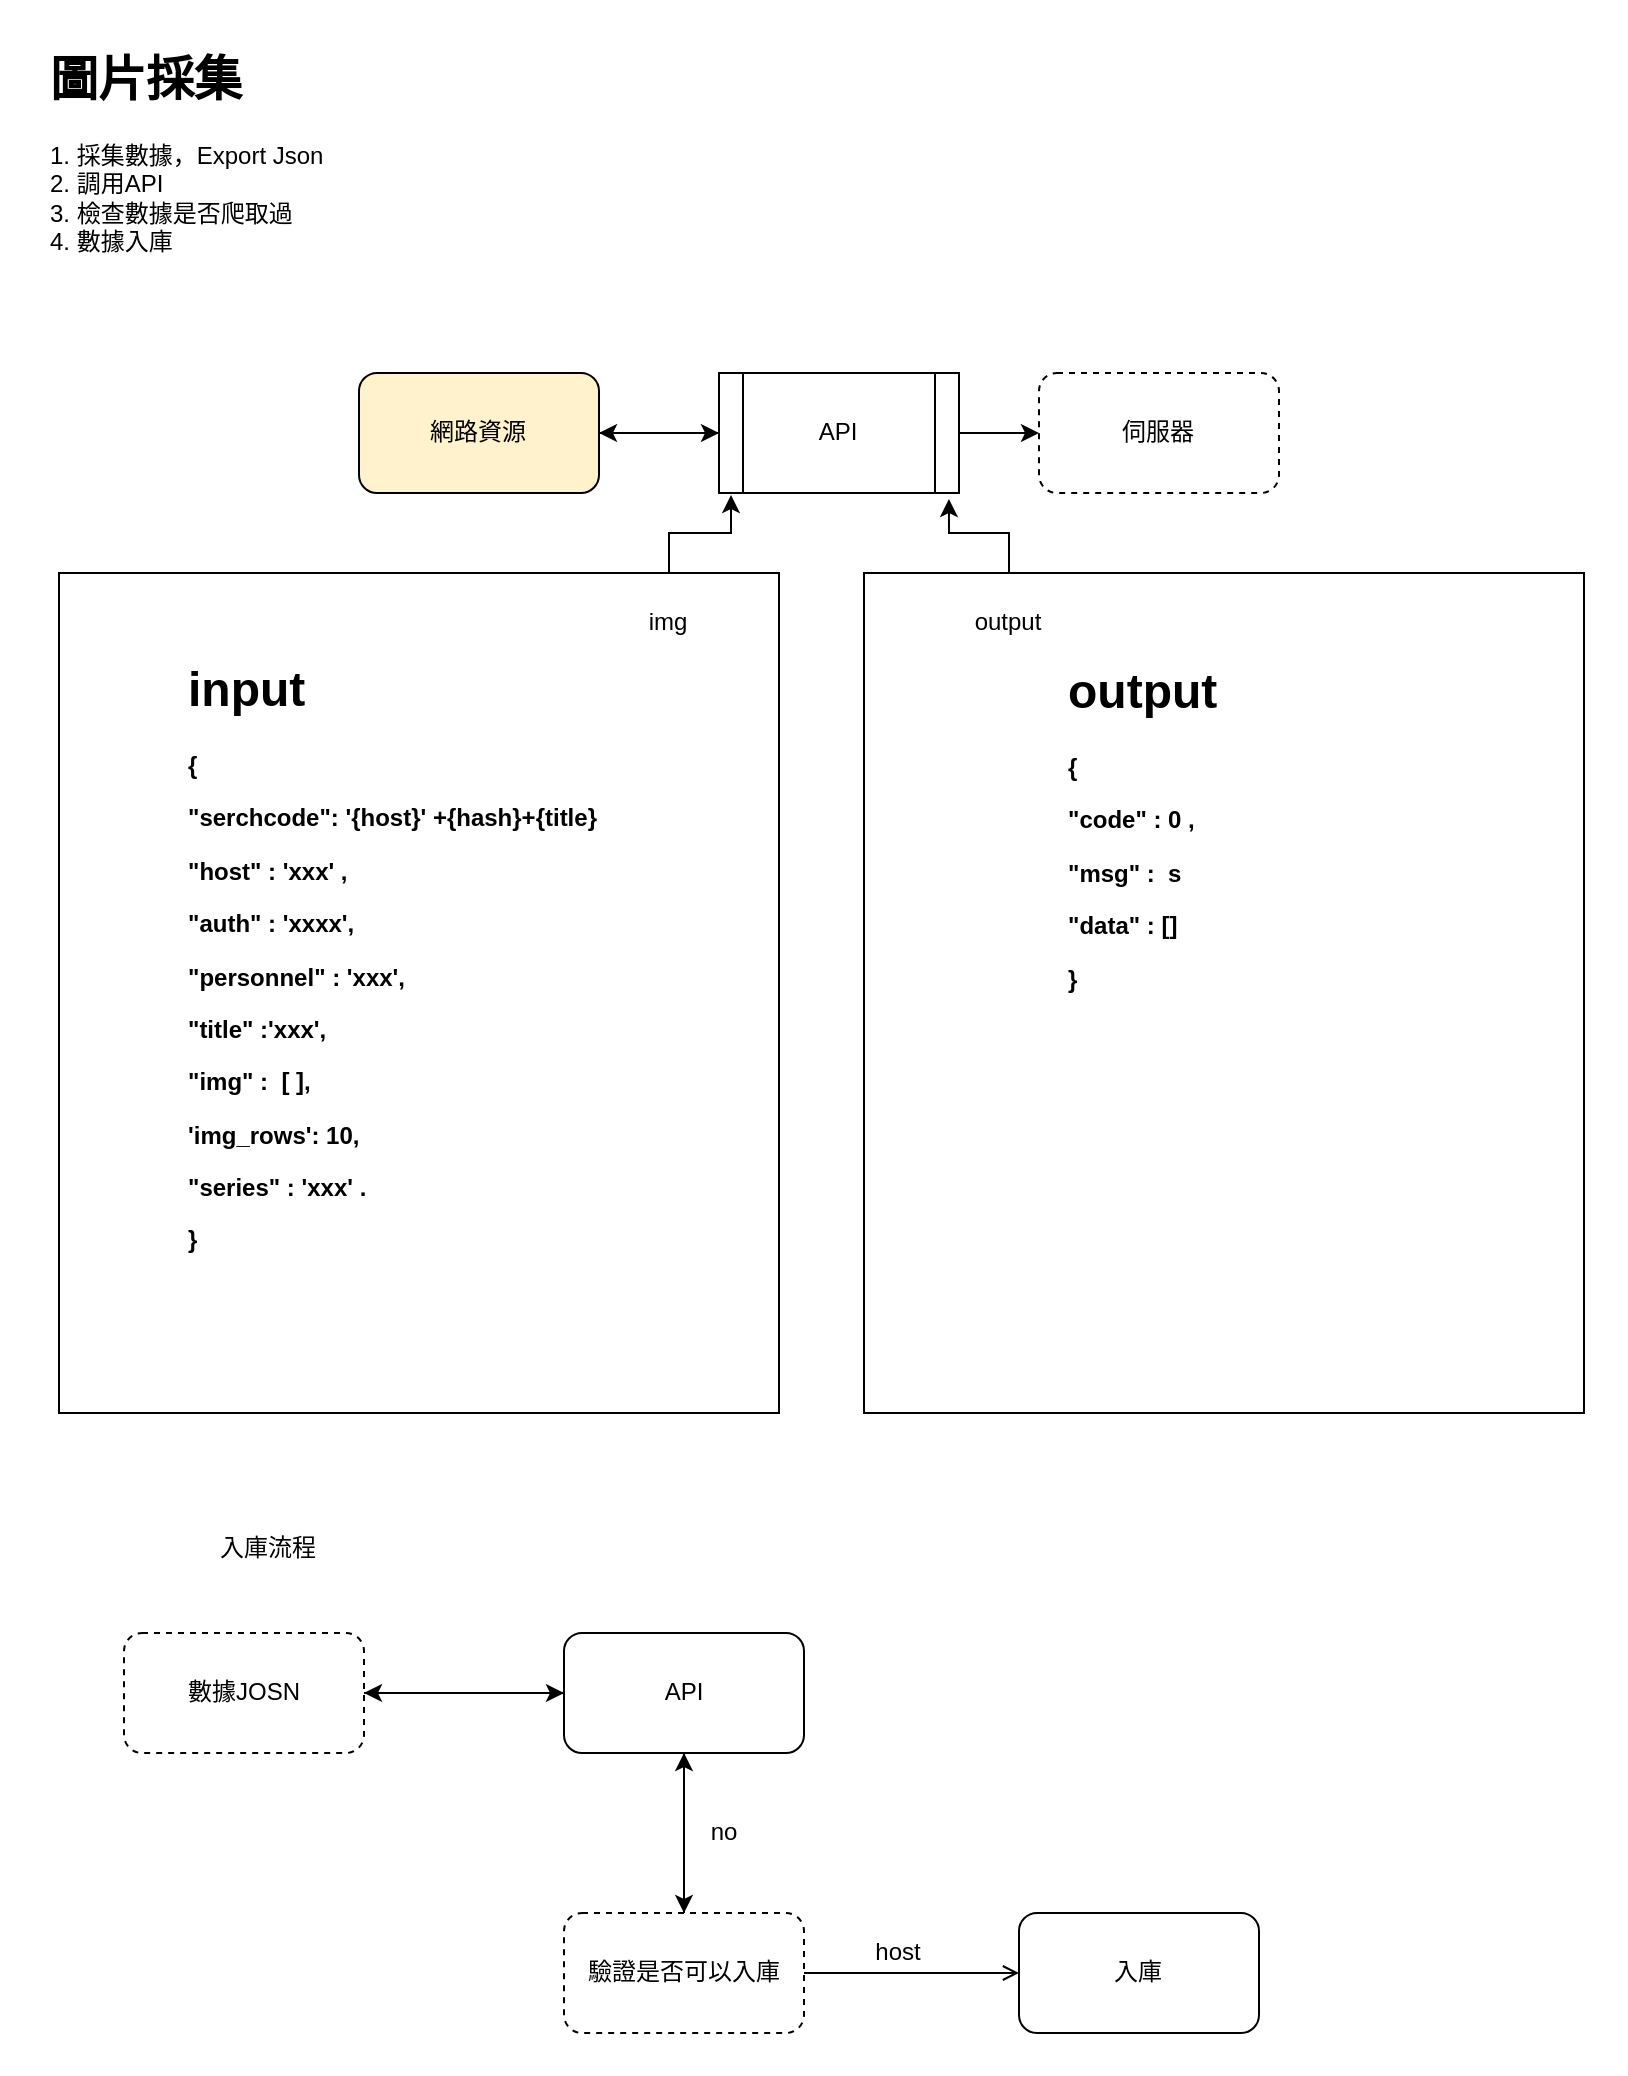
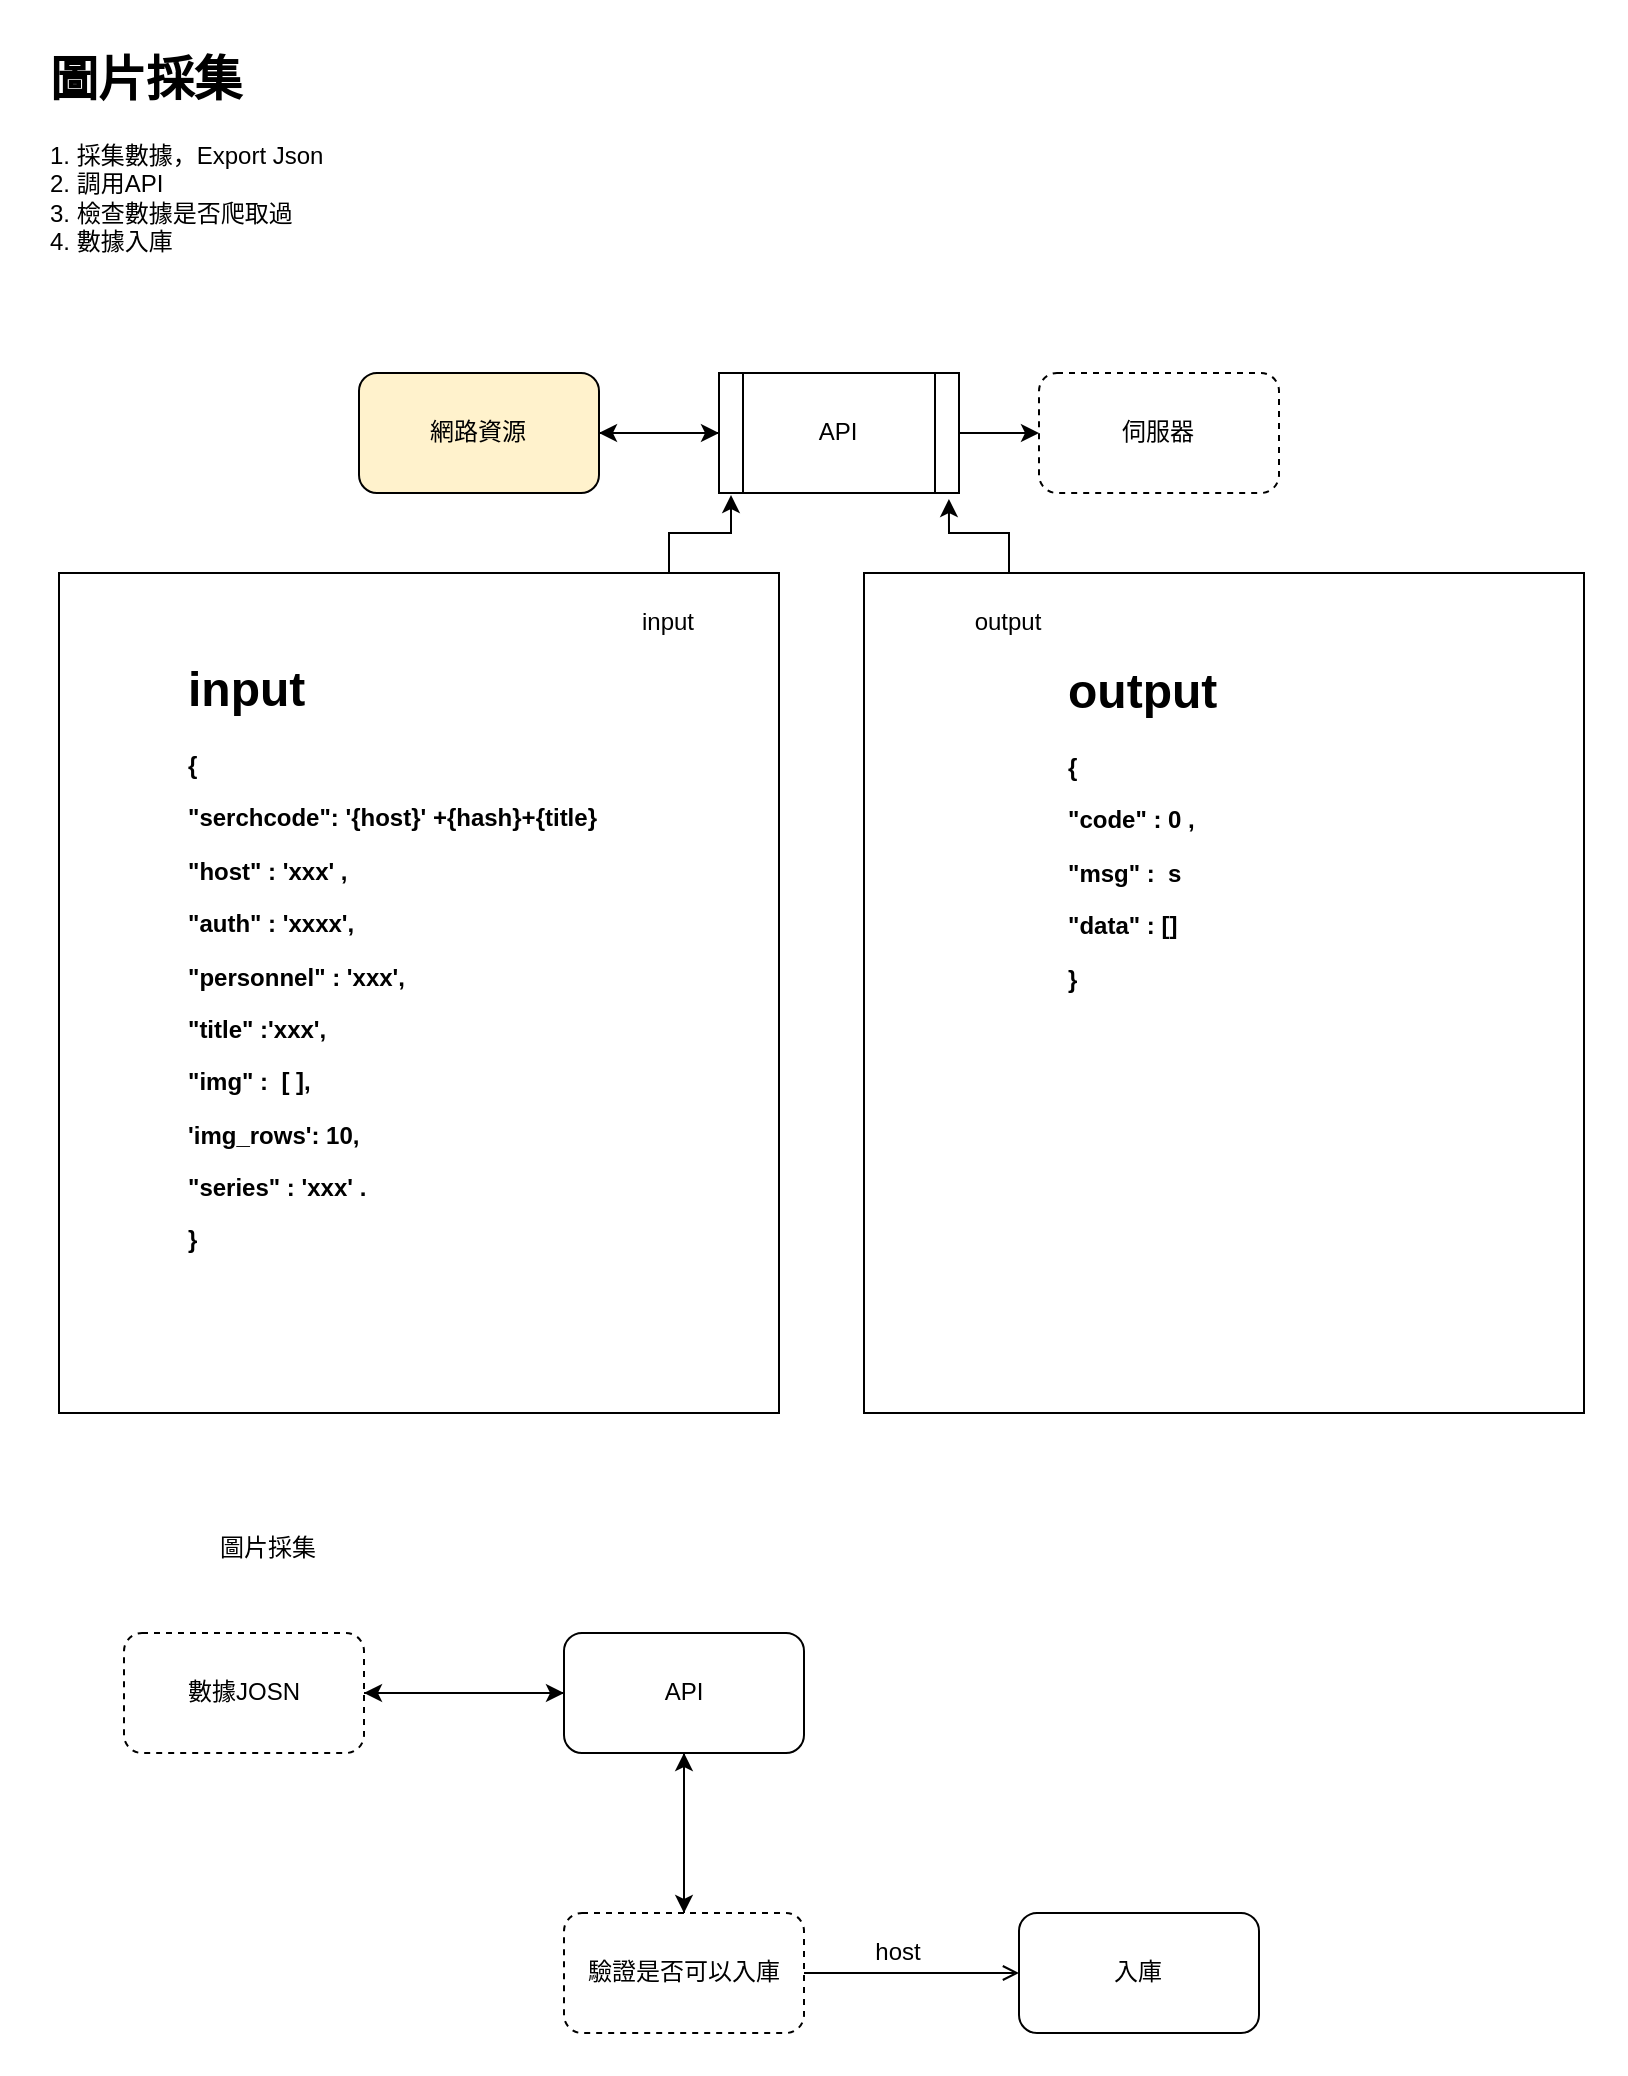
node "img": label "img" -> "input"
node "入庫流程": label "入庫流程" -> "圖片採集"
node "no": removed
